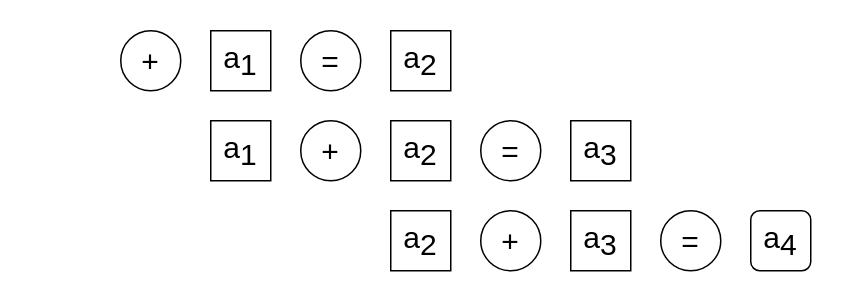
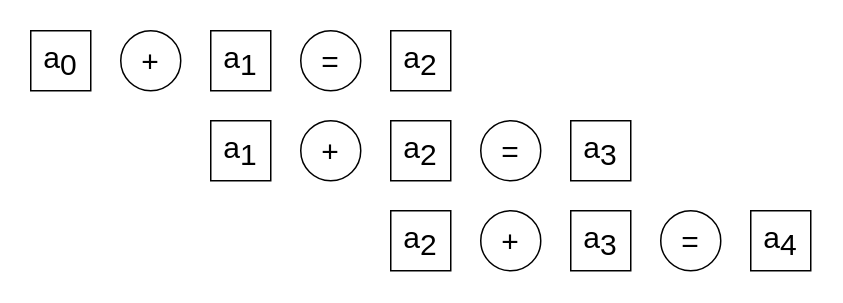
node "a0": added
node "a4": shape rounded rectangle -> rectangle
